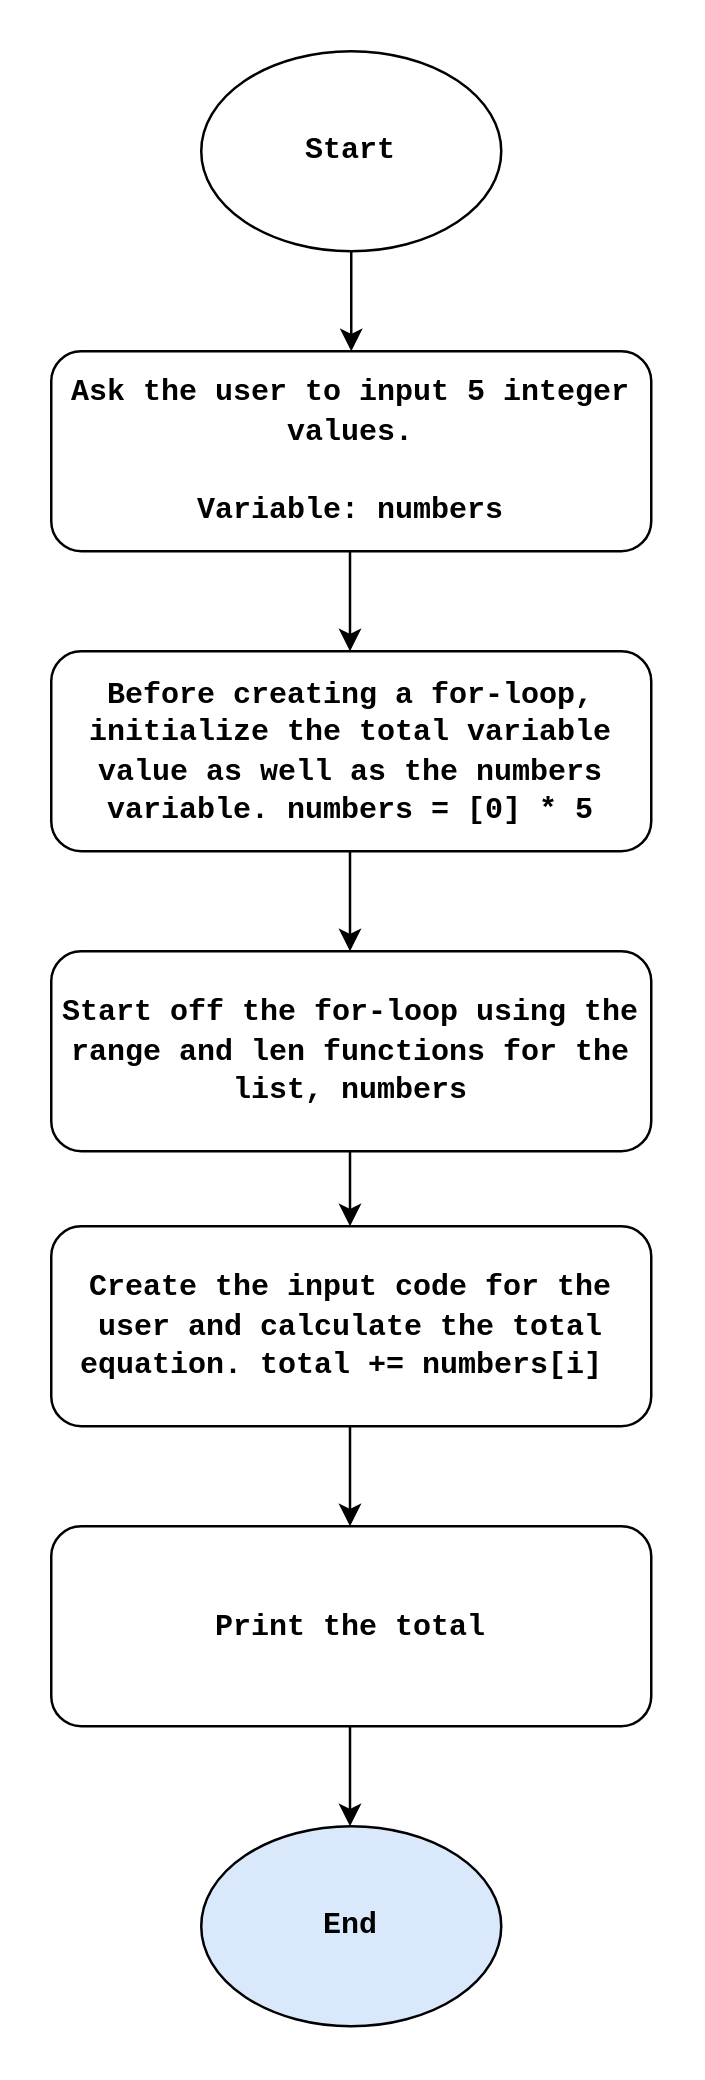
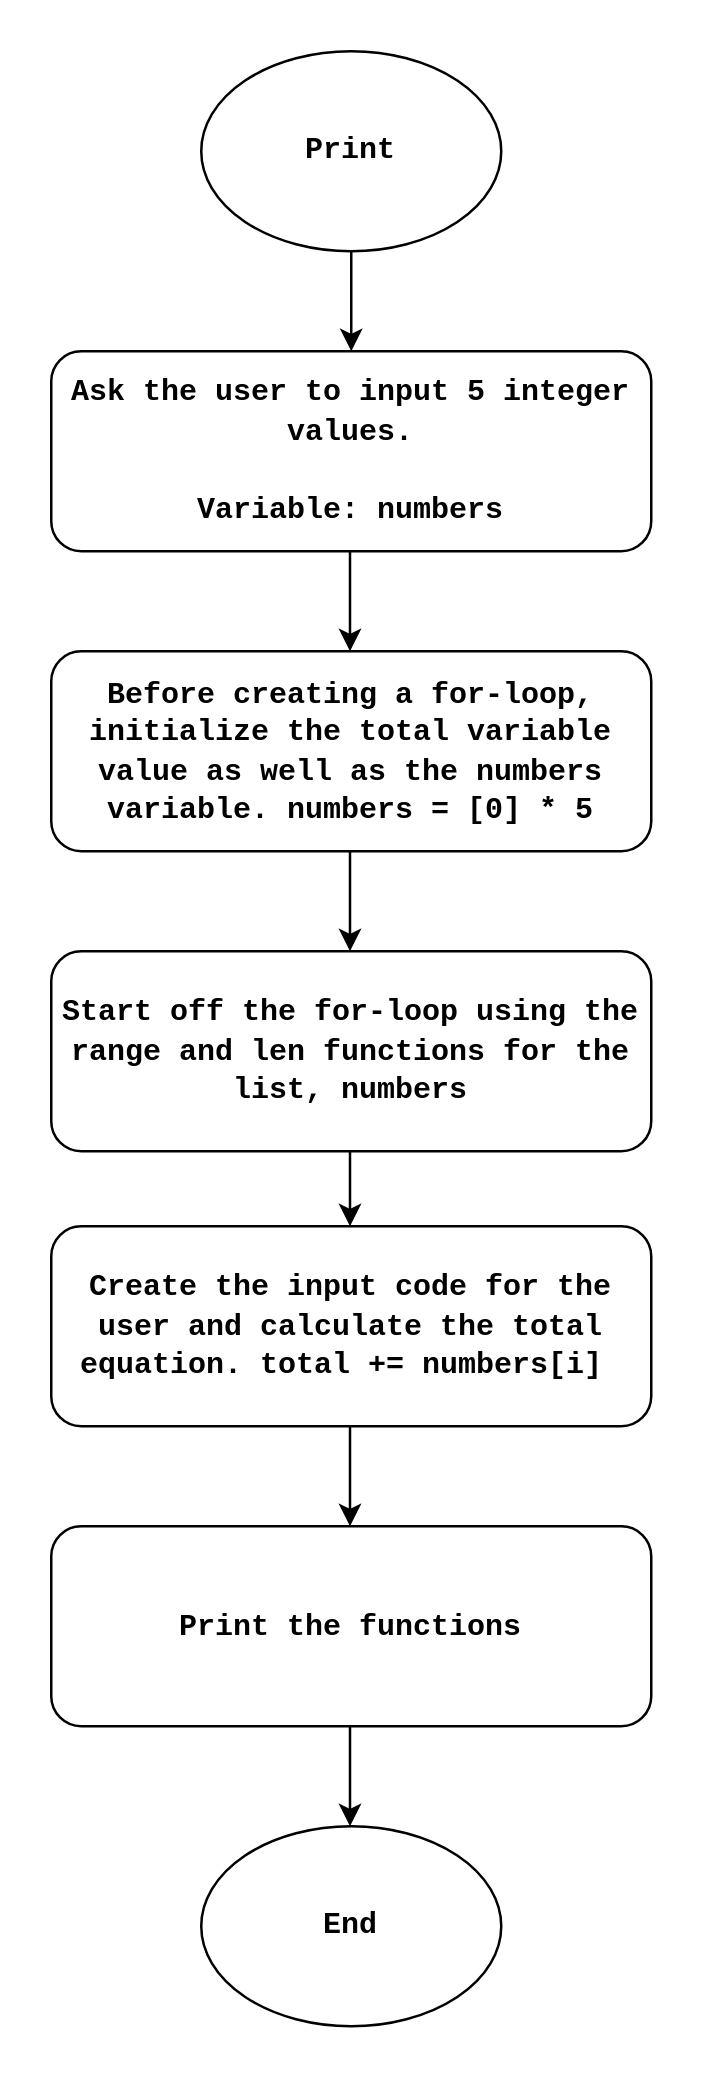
node "Start": label "Start" -> "Print"
node "Print the total": label "Print the total" -> "Print the functions"
node "End": fillcolor #dae8fc -> #ffffff
